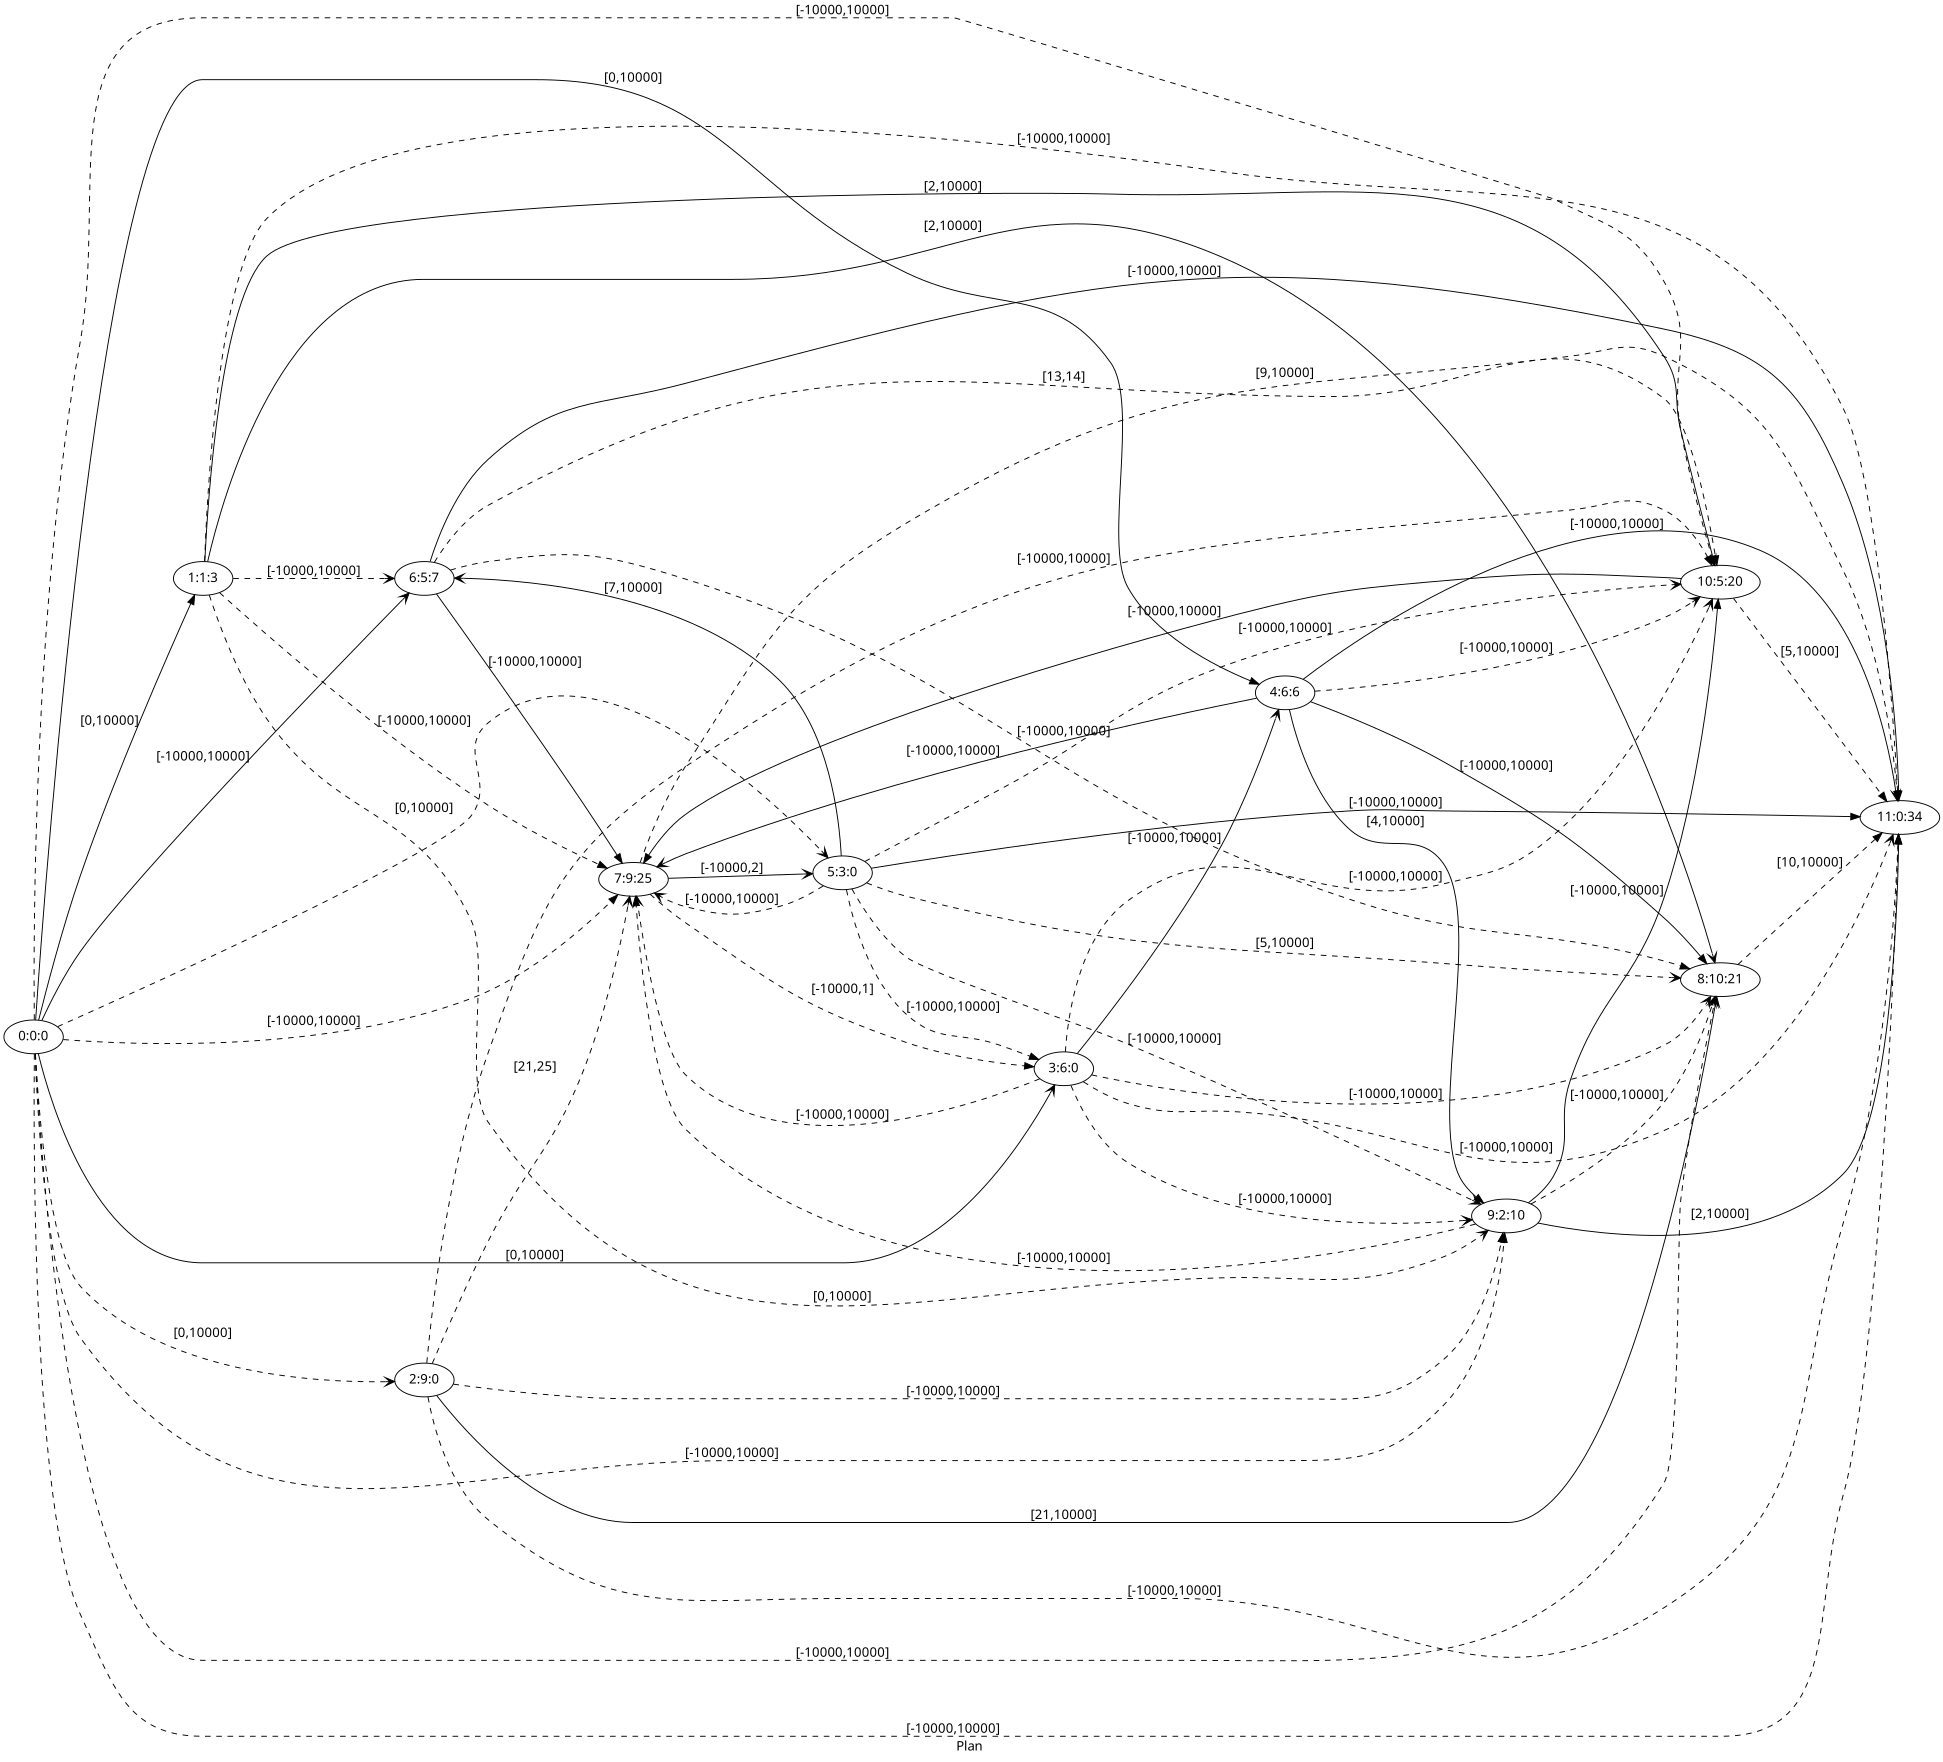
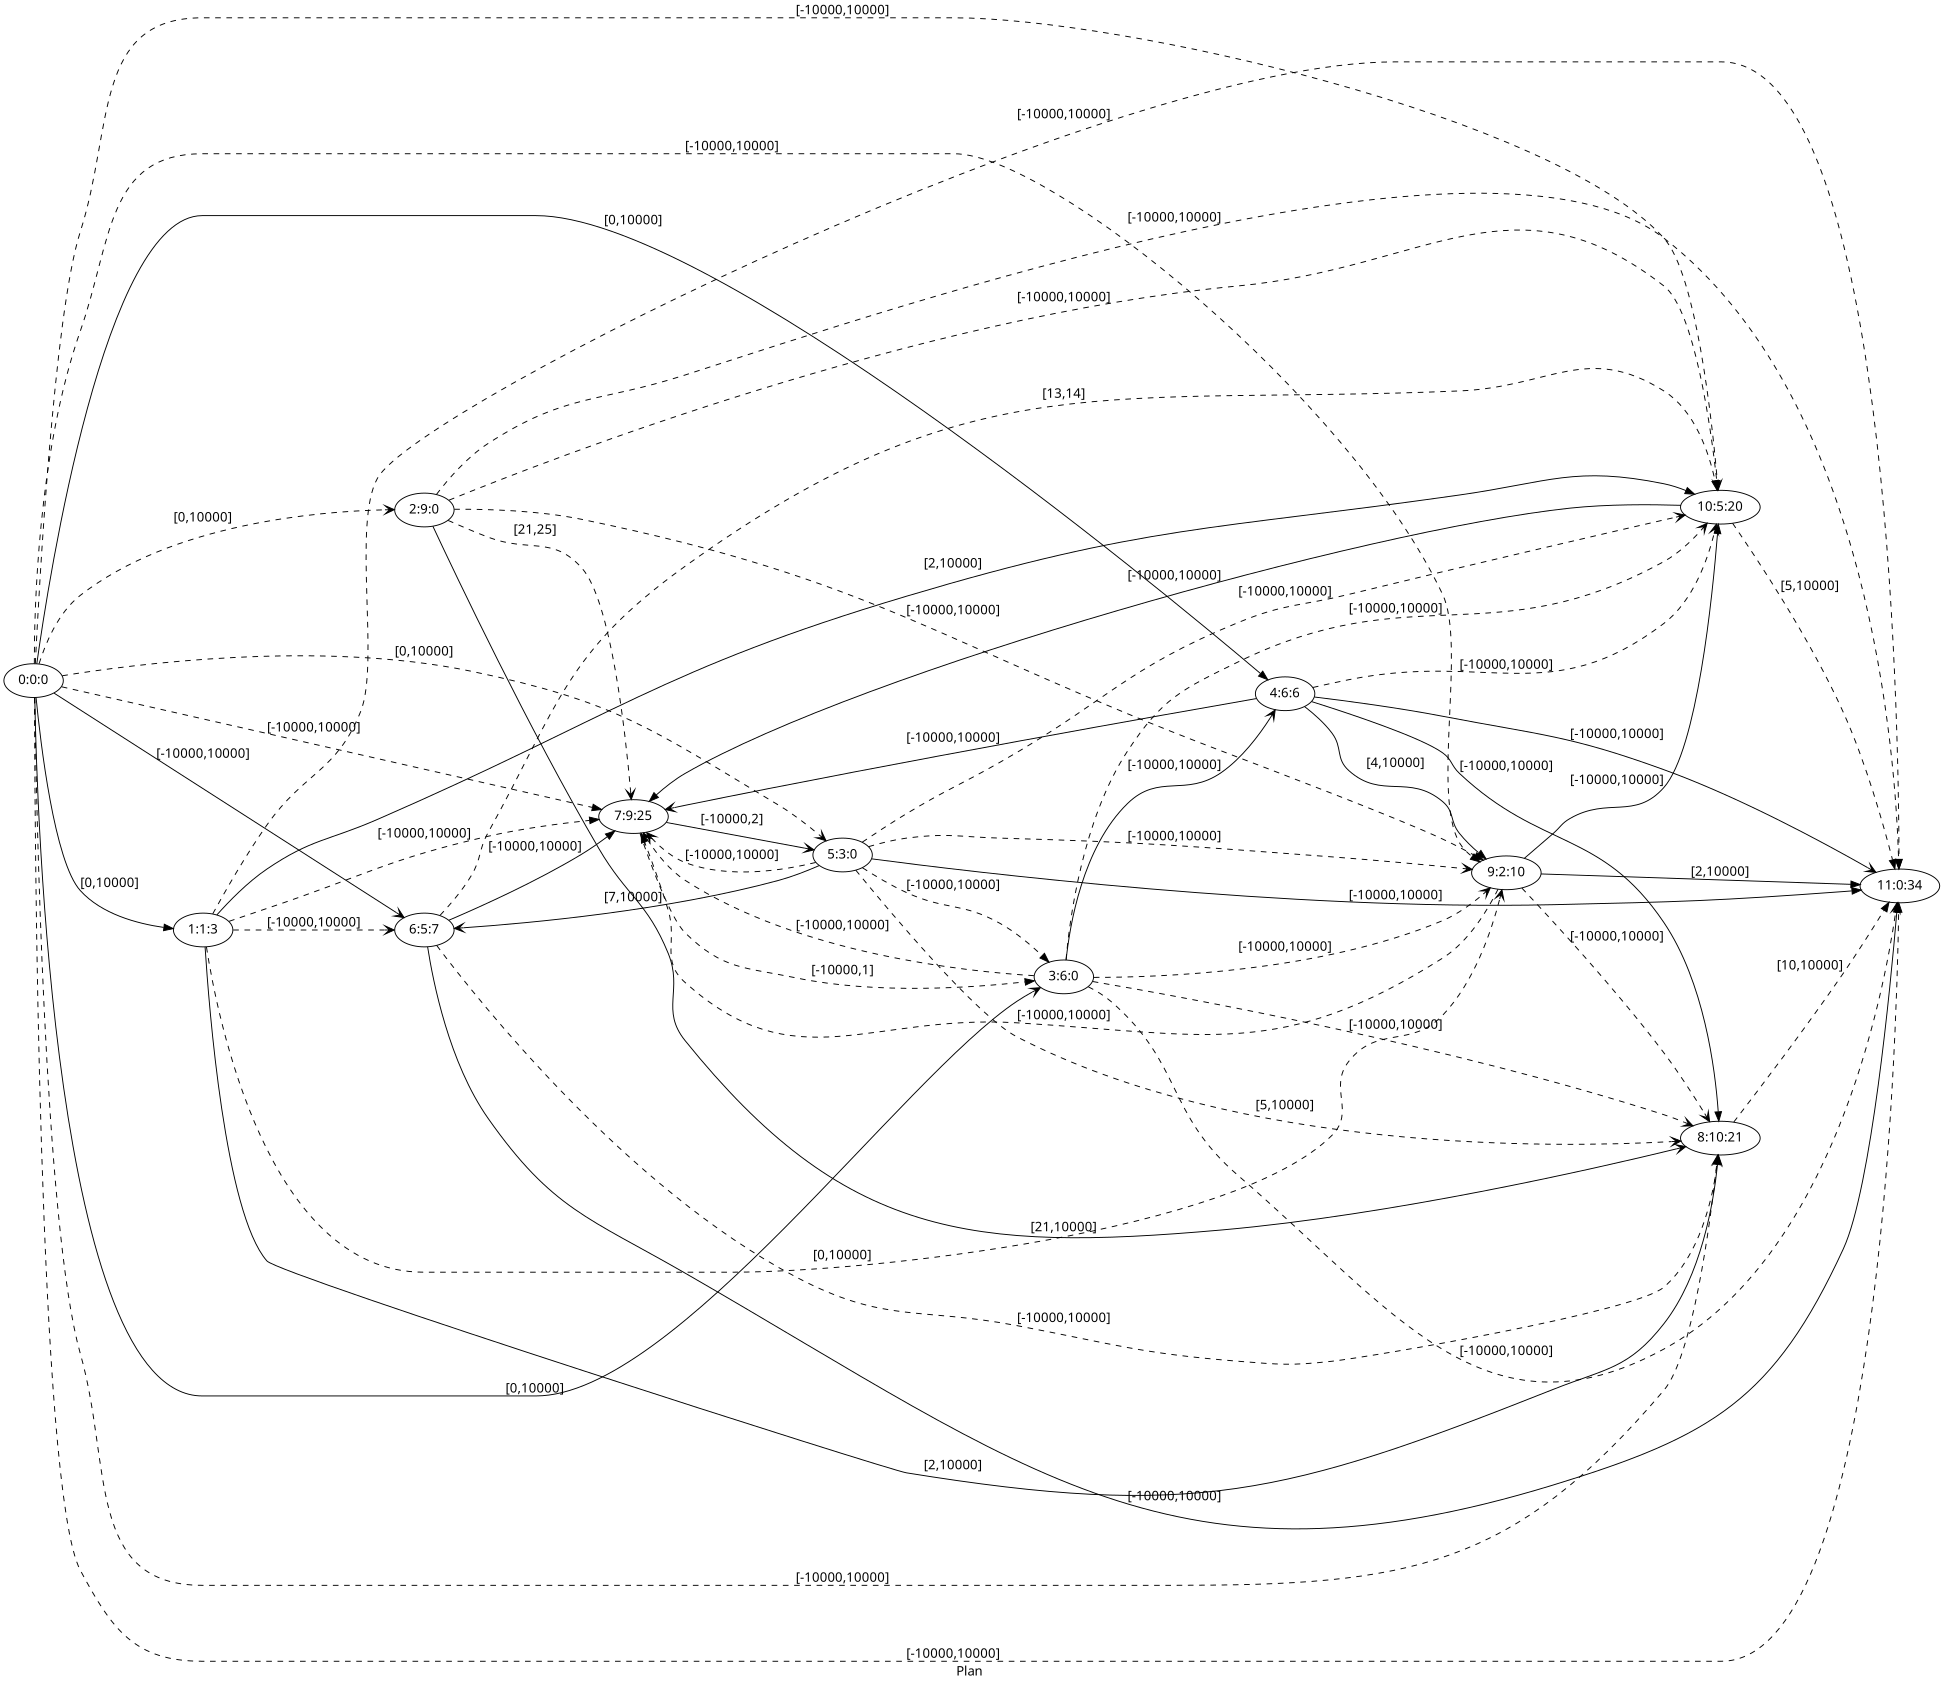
edge "7:9:25" -> "11:0:34": removed, label "[9,10000]"
